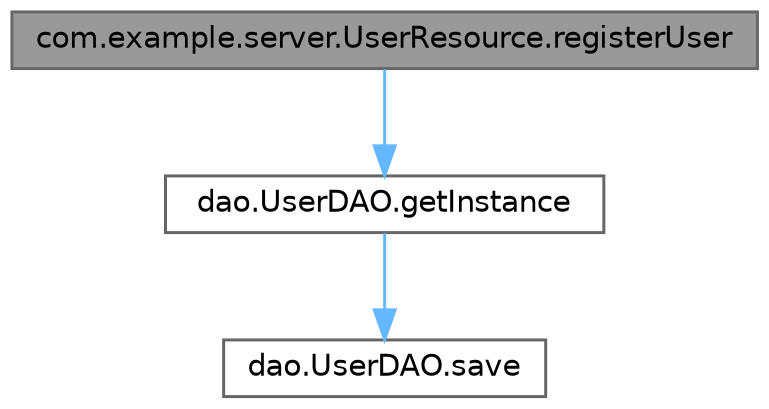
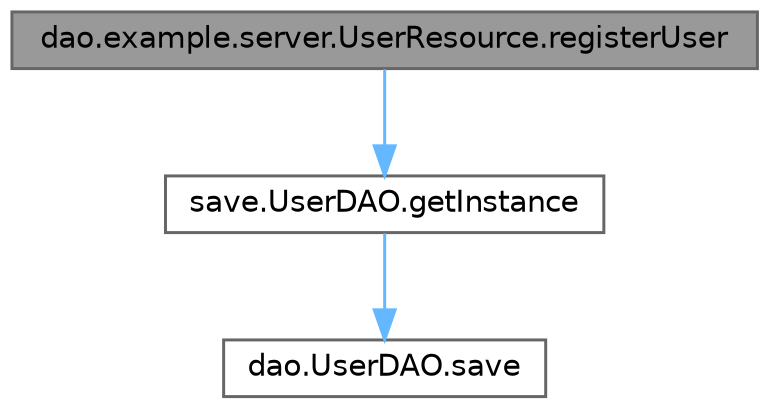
node "com.example.server.UserResource.registerUser": label "com.example.server.UserResource.registerUser" -> "dao.example.server.UserResource.registerUser"
node "dao.UserDAO.getInstance": label "dao.UserDAO.getInstance" -> "save.UserDAO.getInstance"
